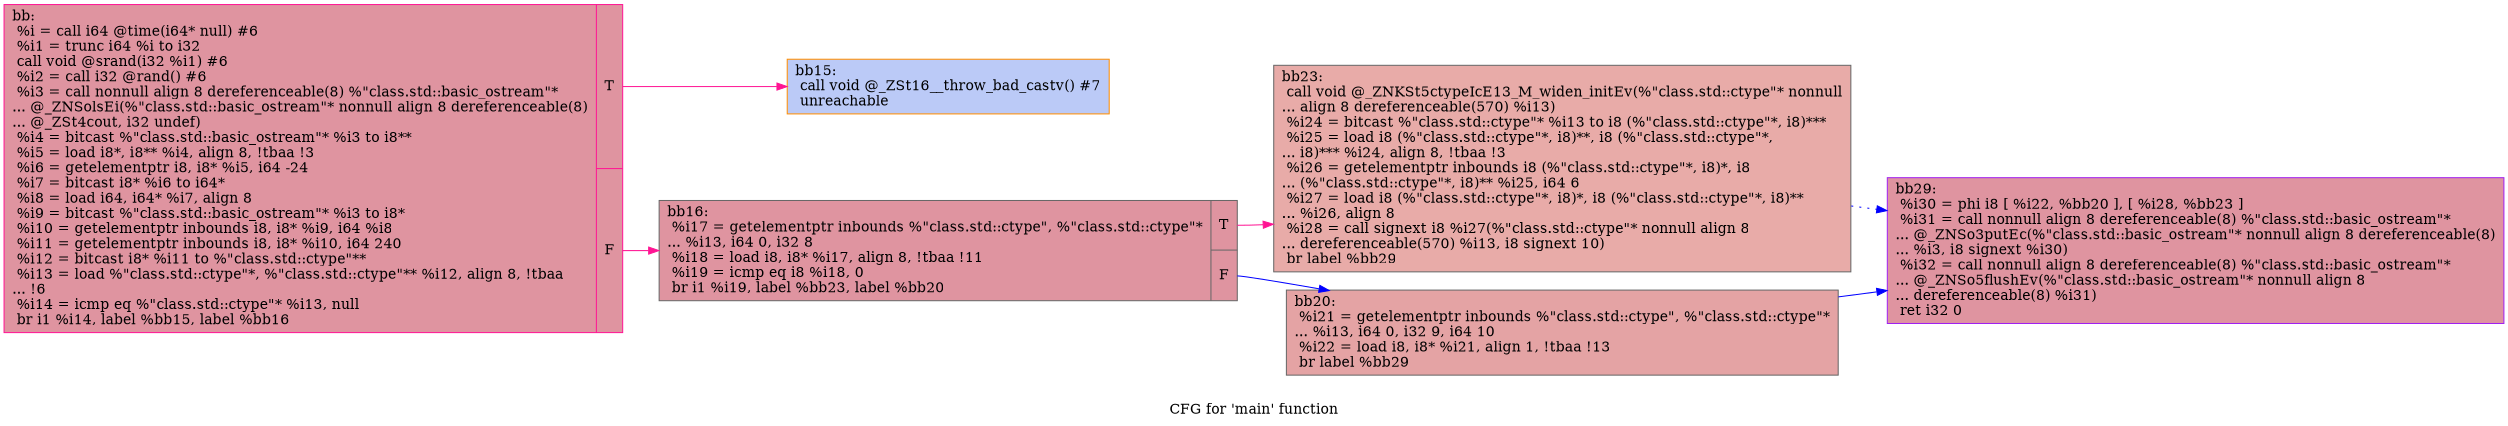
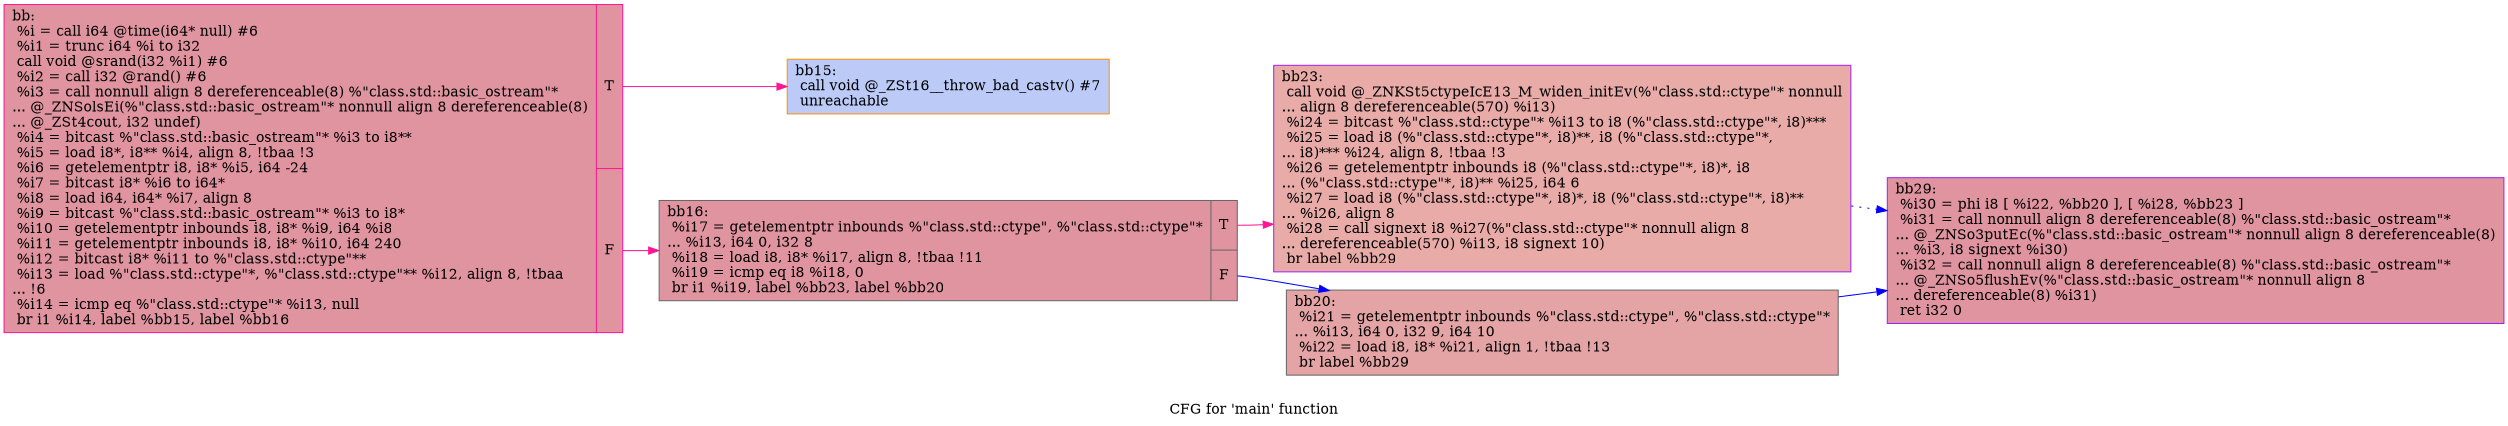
node "bb23:": color gray40 -> purple
